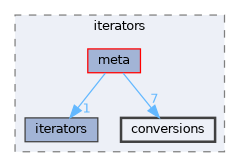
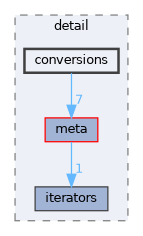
cluster "iterators": label "iterators" -> "detail"
edge "meta" -> "conversions": reversed
